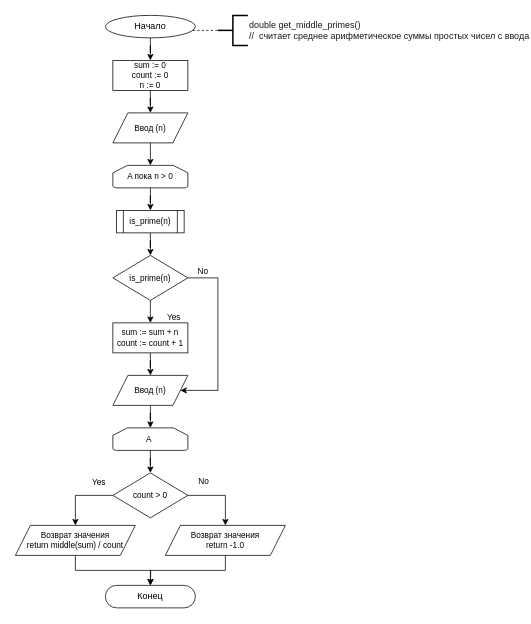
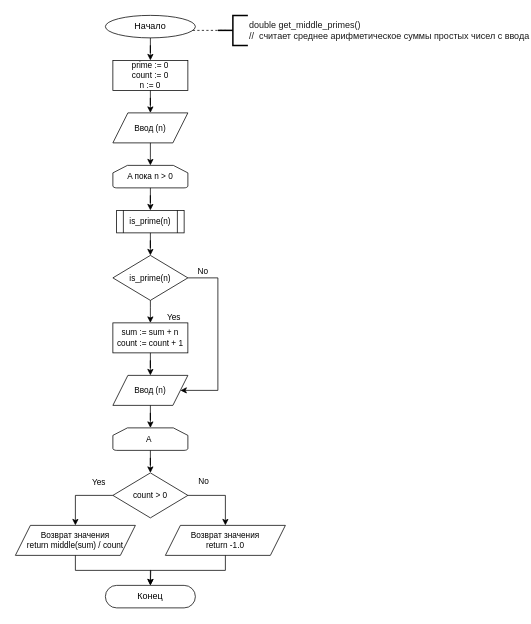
node "sum := 0 count := 0 n := 0": label "sum := 0 count := 0 n := 0" -> "prime := 0 count := 0 n := 0"
